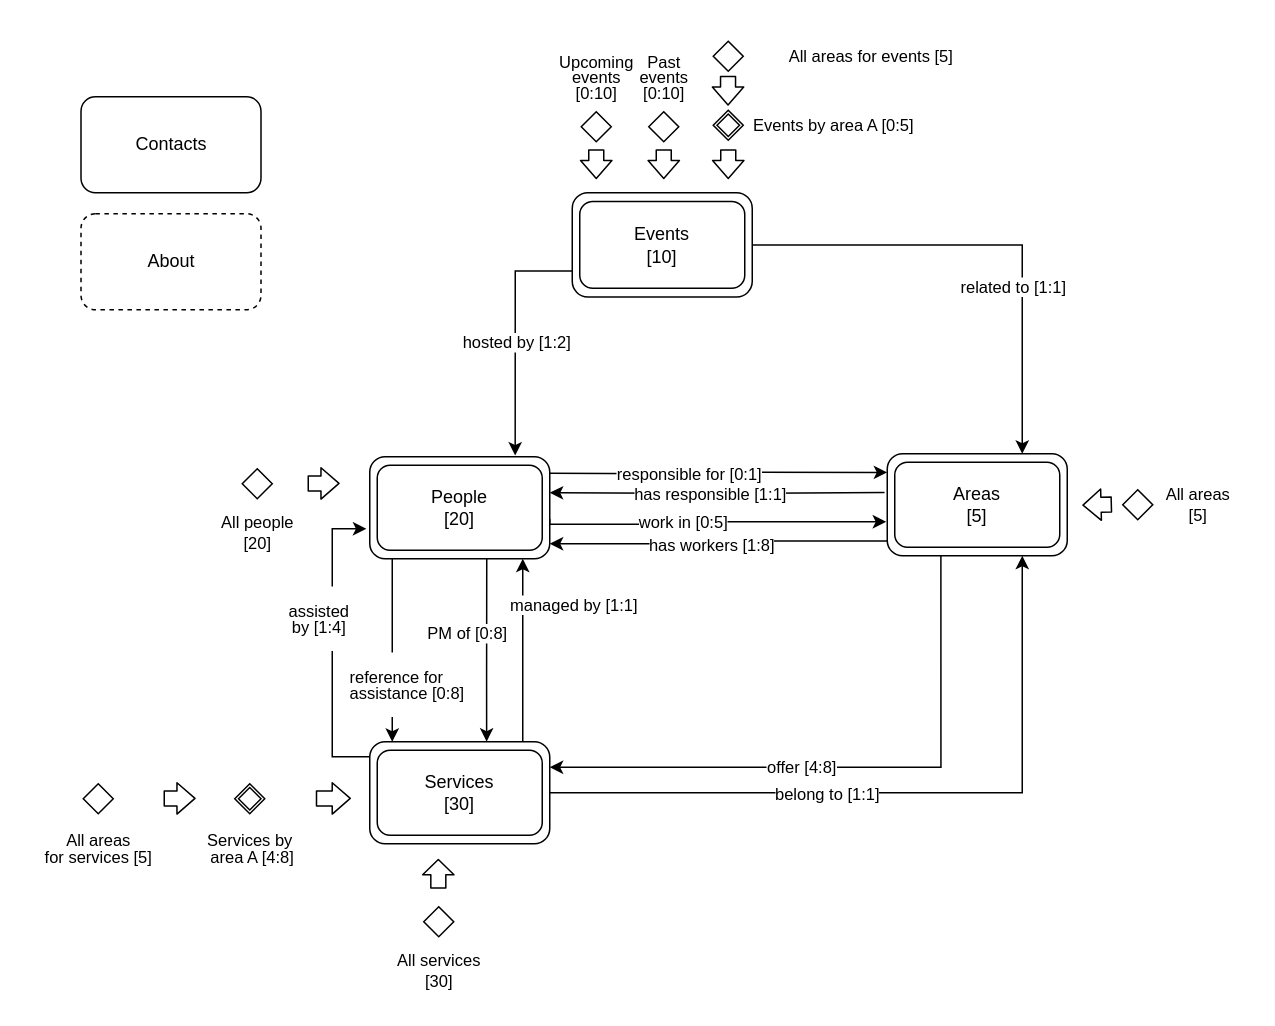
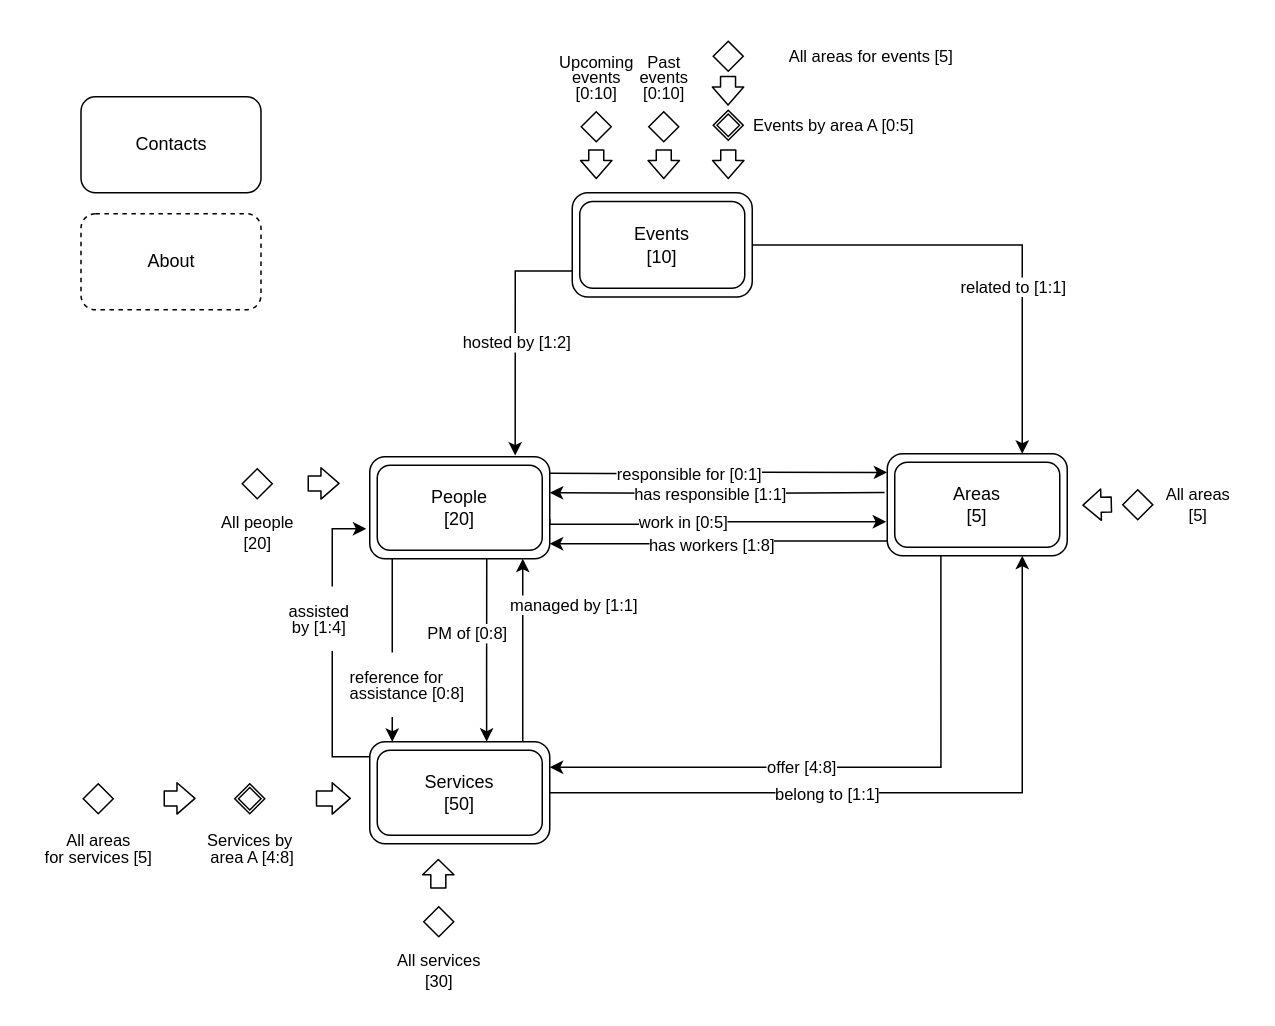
node "Services [30]": label "Services [30]" -> "Services [50]"
